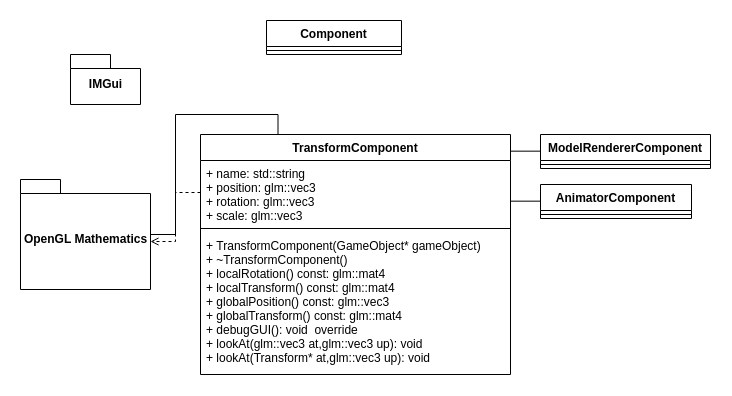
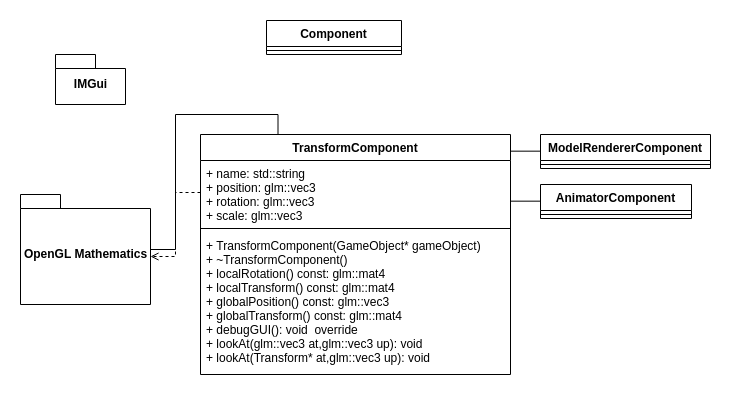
node "IMGui": moved (106, 80) -> (91, 80)
node "OpenGL Mathematics": moved (86, 235) -> (86, 250)
